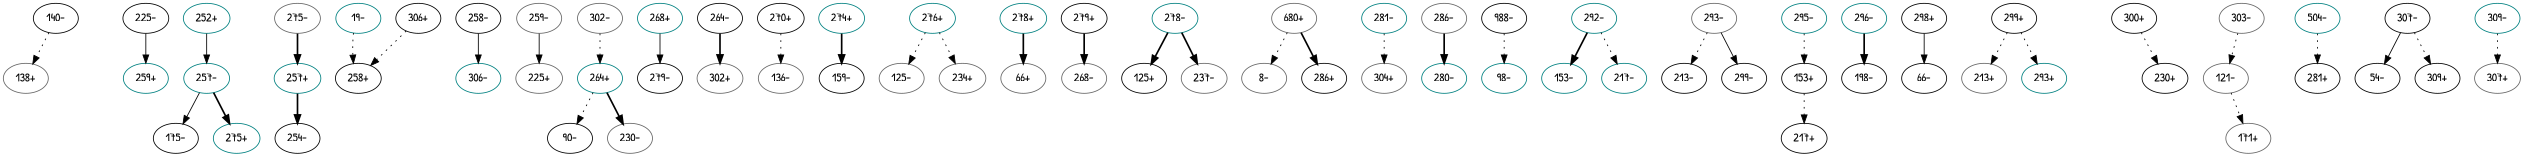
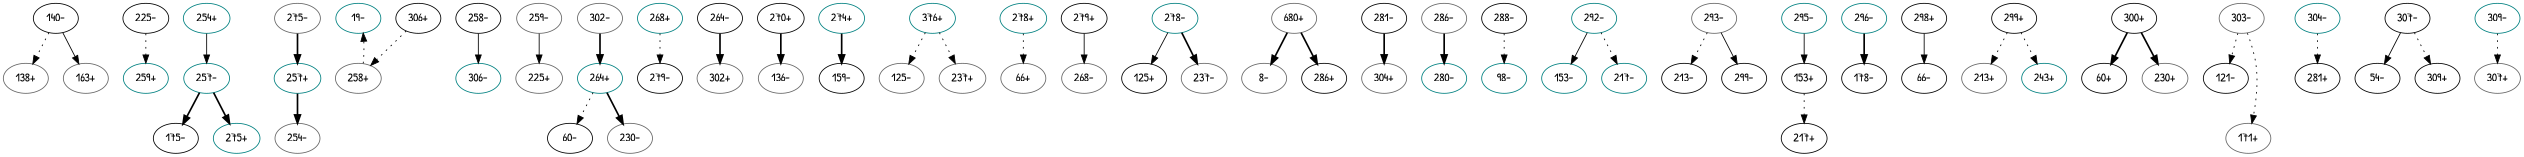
node "252+": label "252+" -> "254+"
node "276+": label "276+" -> "376+"
node "281-": color teal -> black
node "988-": label "988-" -> "288-"
node "504-": label "504-" -> "304-"
edge "225-" -> "259+": style solid -> dotted
edge "19-" -> "258+": reversed
edge "302-" -> "264+": style dotted -> bold
edge "268+" -> "279-": style solid -> dotted
edge "270+" -> "136-": style dotted -> bold
edge "278+" -> "66+": style bold -> dotted
edge "279+" -> "268-": style bold -> solid
edge "281-" -> "304+": style dotted -> bold
edge "295-" -> "153+": style dotted -> solid
edge "278-" -> "125+": style bold -> solid
edge "680+" -> "8-": style dotted -> bold
edge "292-" -> "153-": style bold -> solid
edge "300+" -> "230+": style dotted -> bold
node "163+": added
node "258+": color black -> gray40
node "234+": label "234+" -> "237+"
node "198-": label "198-" -> "178-"
node "293+": label "293+" -> "243+"
node "60+": added
node "230+": color black -> gray40
node "121-": color gray40 -> black
edge "121-" -> "171+": now "303-" -> "171+"
edge "257-" -> "175-": style solid -> bold
node "254-": color black -> gray40
node "90-": label "90-" -> "60-"
